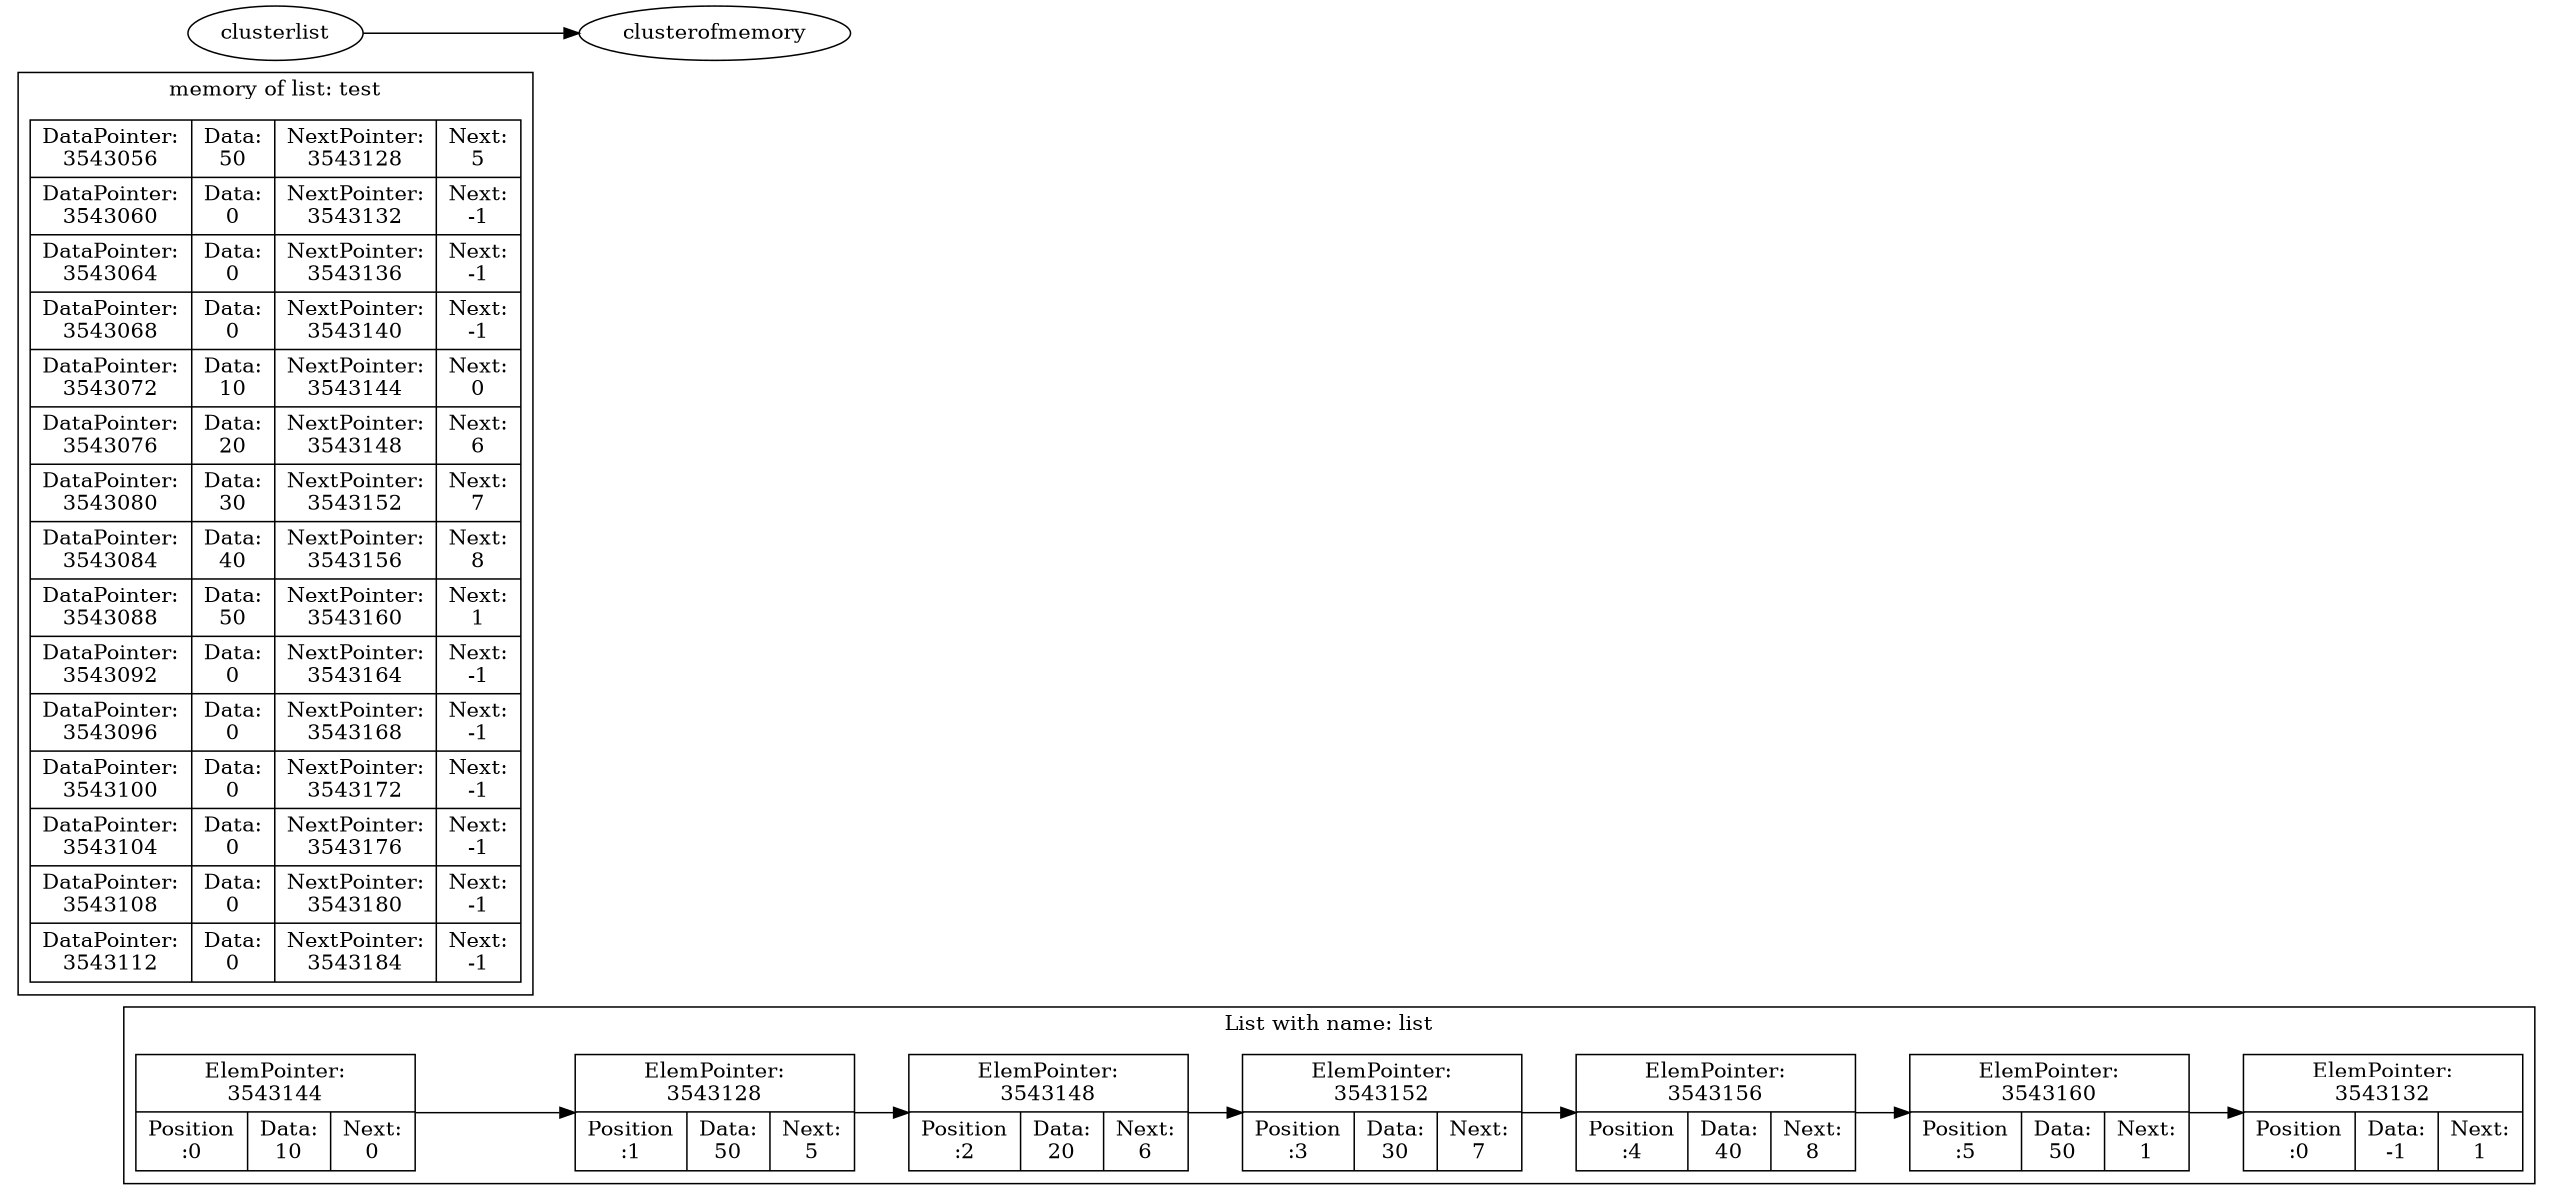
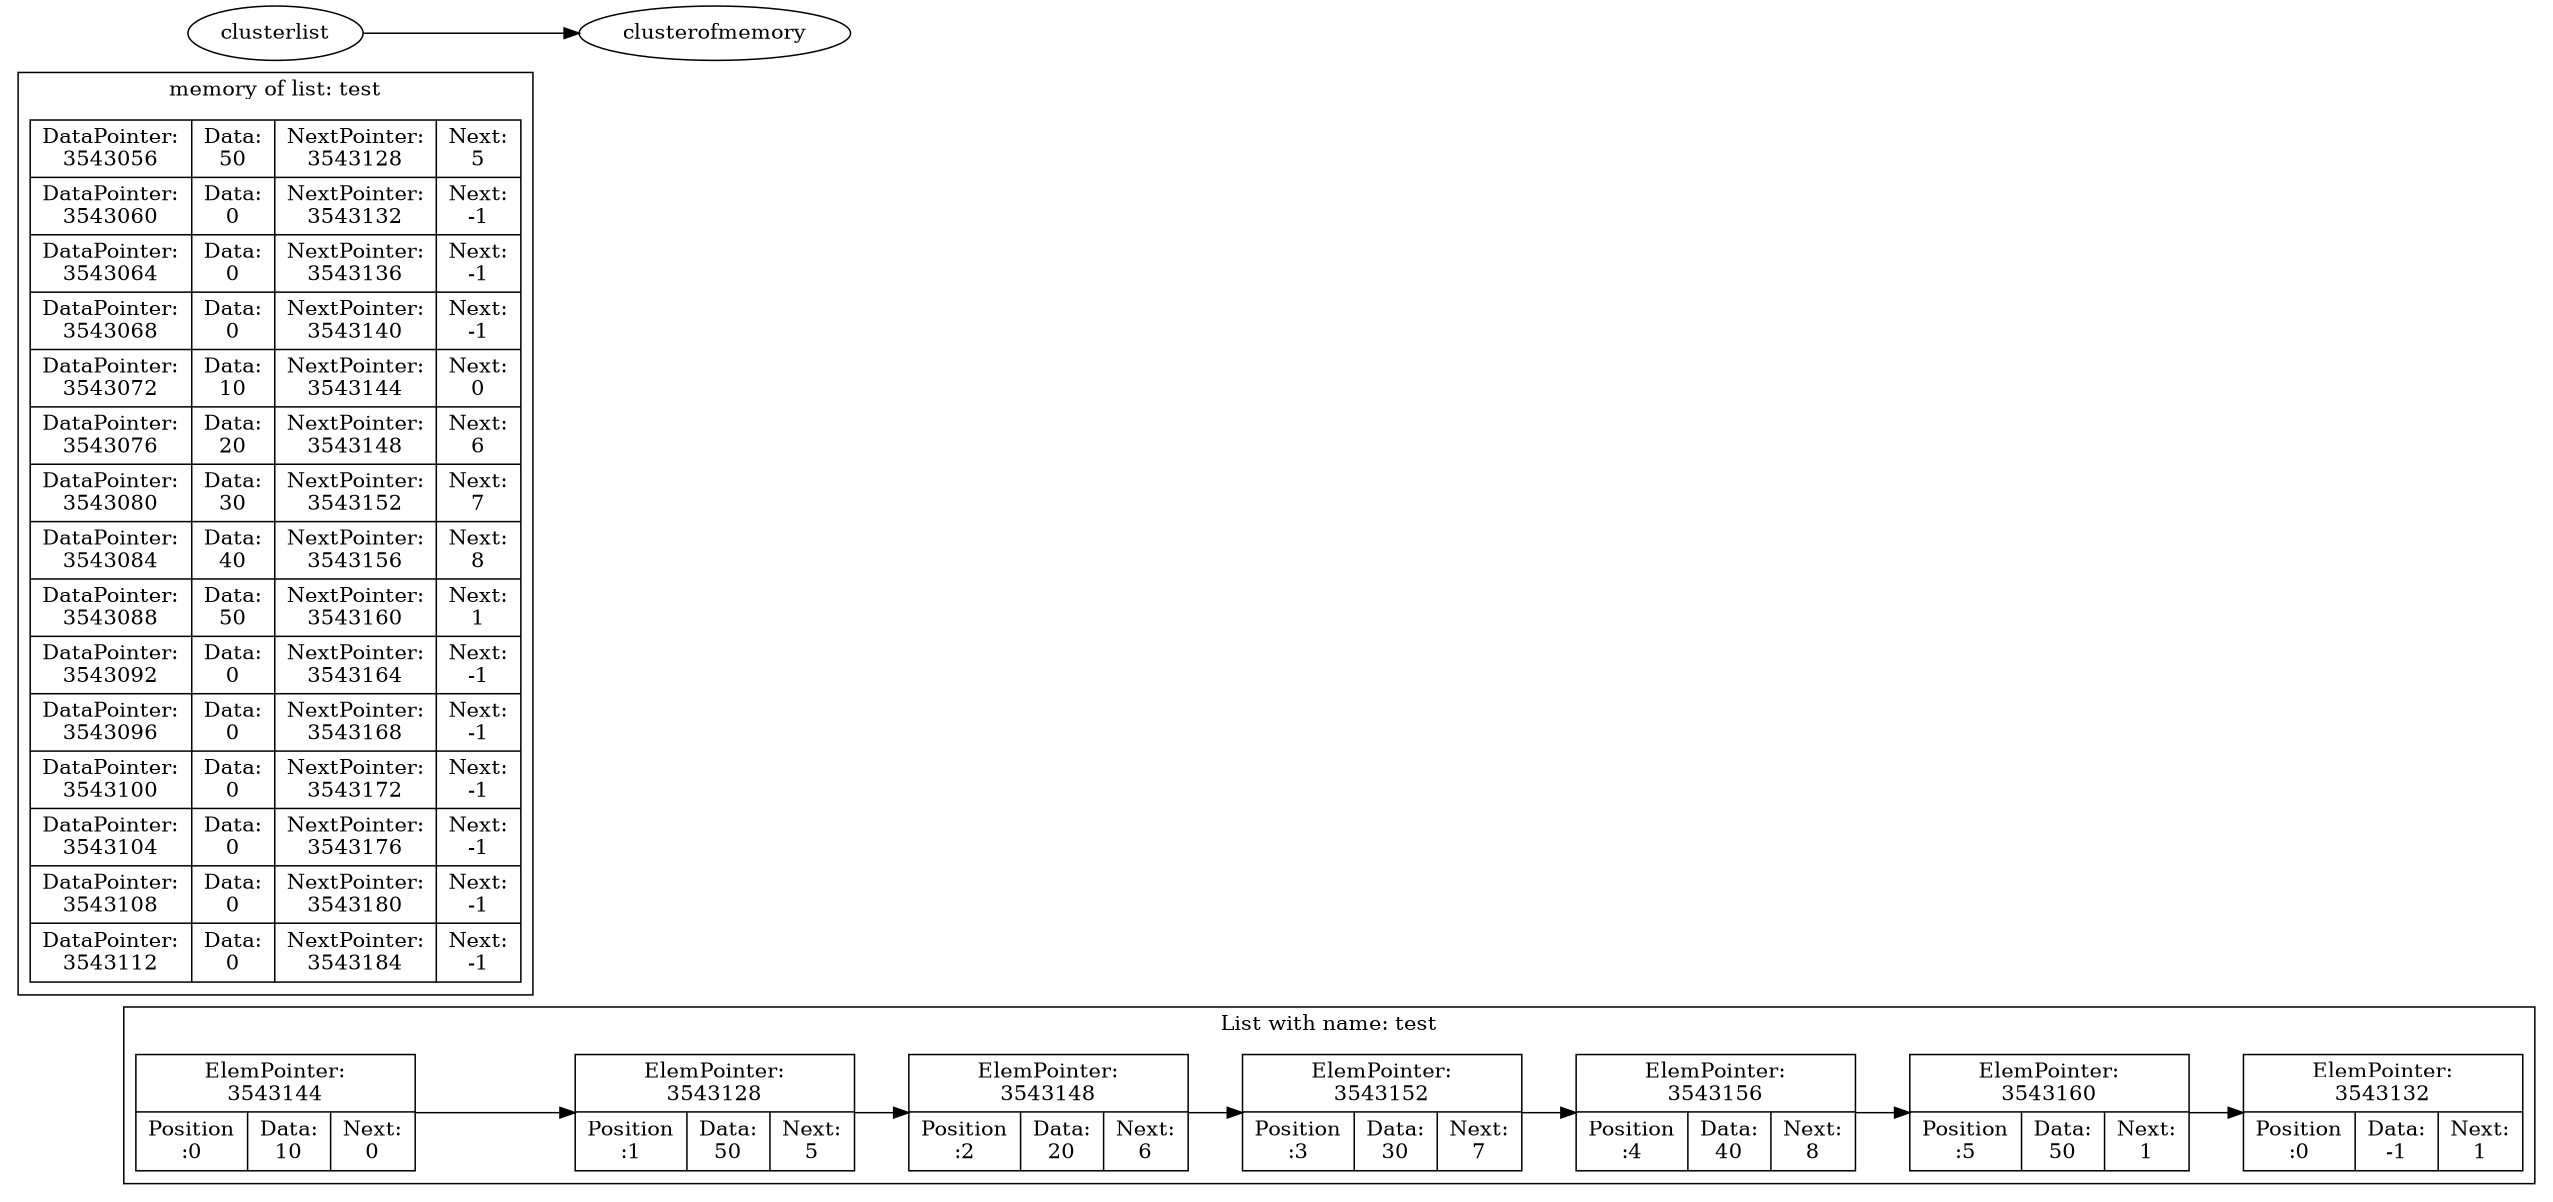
cluster "List with name: list": label "List with name: list" -> "List with name: test"
